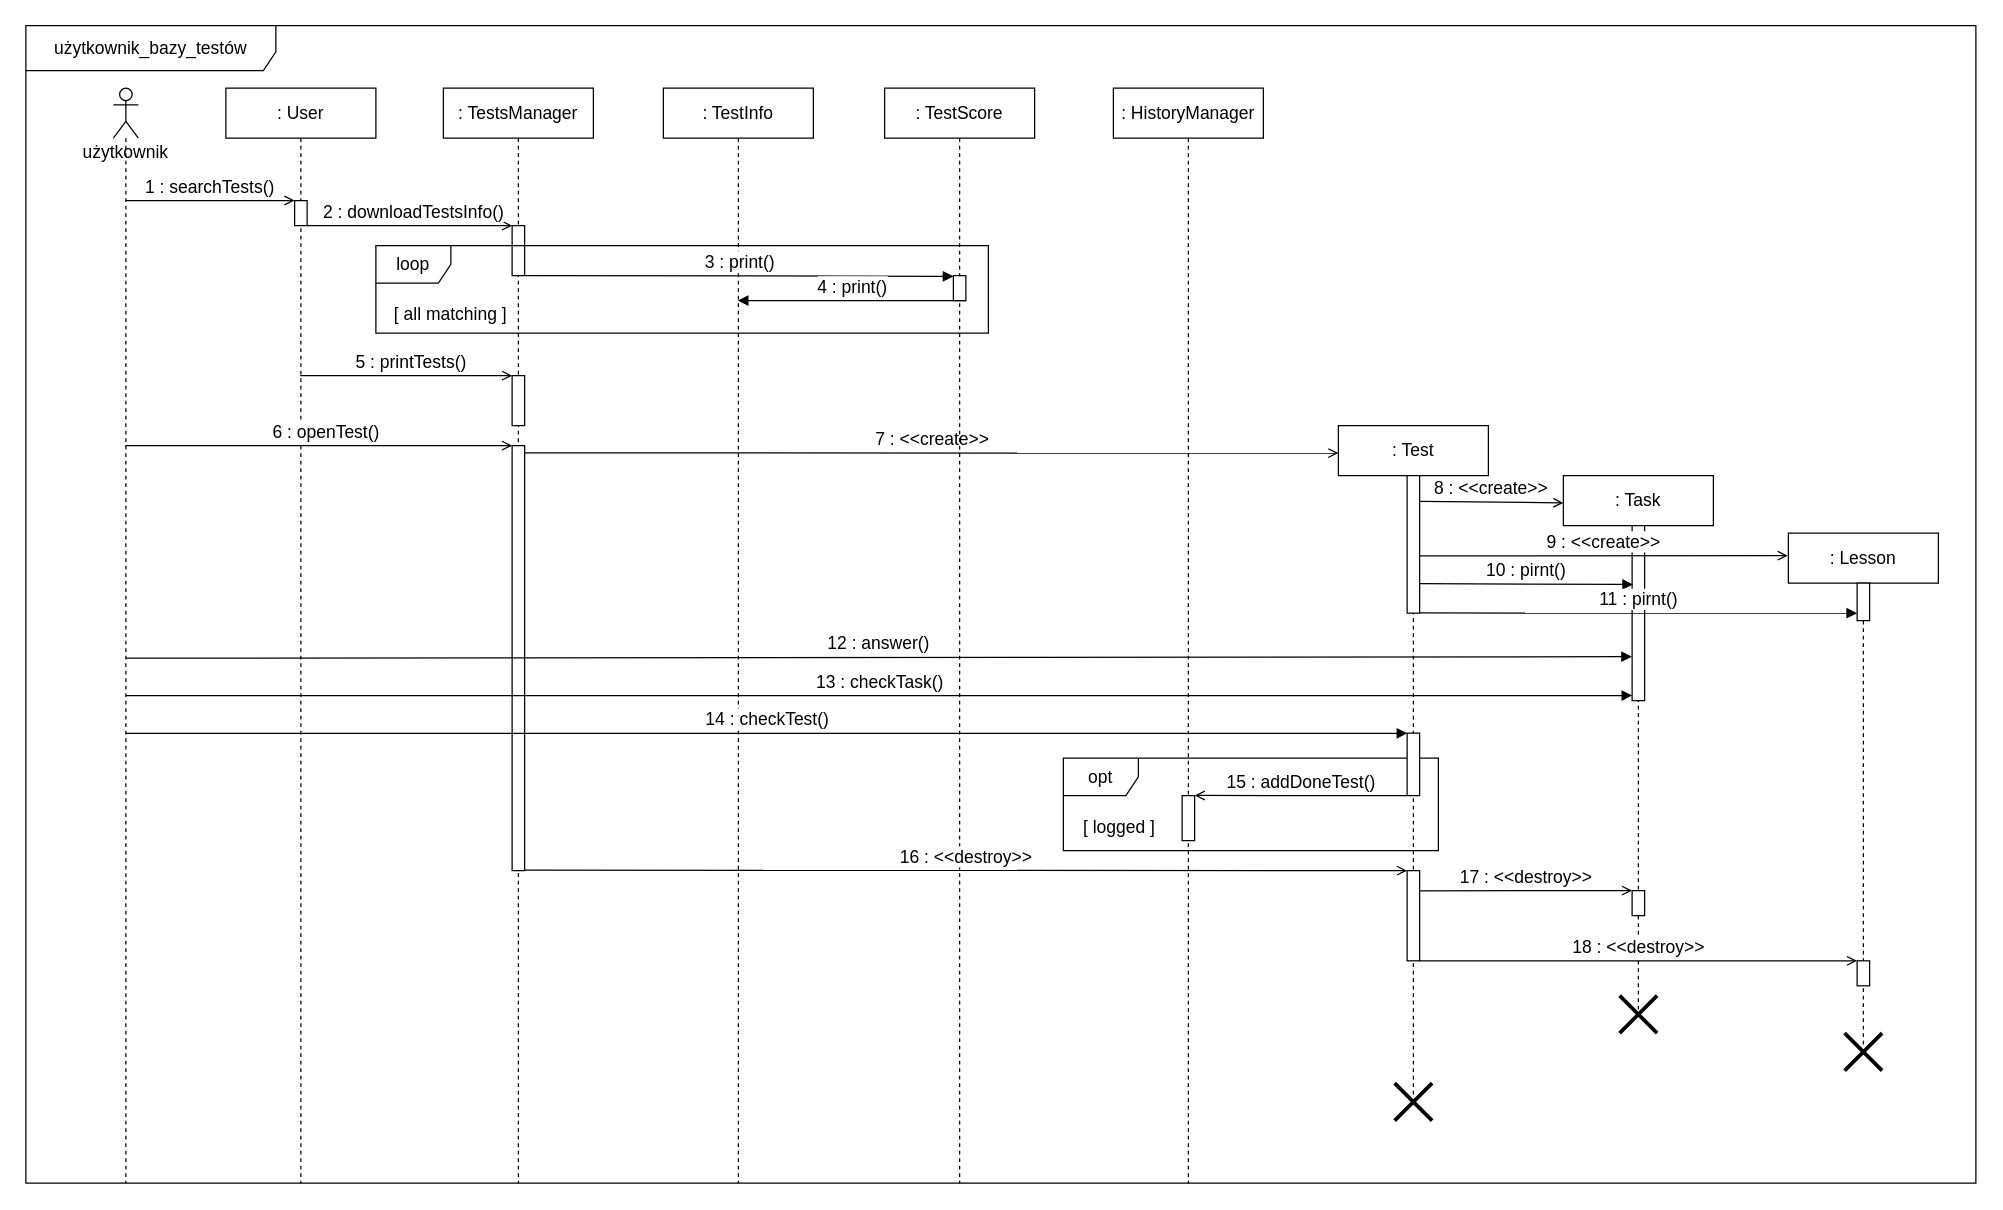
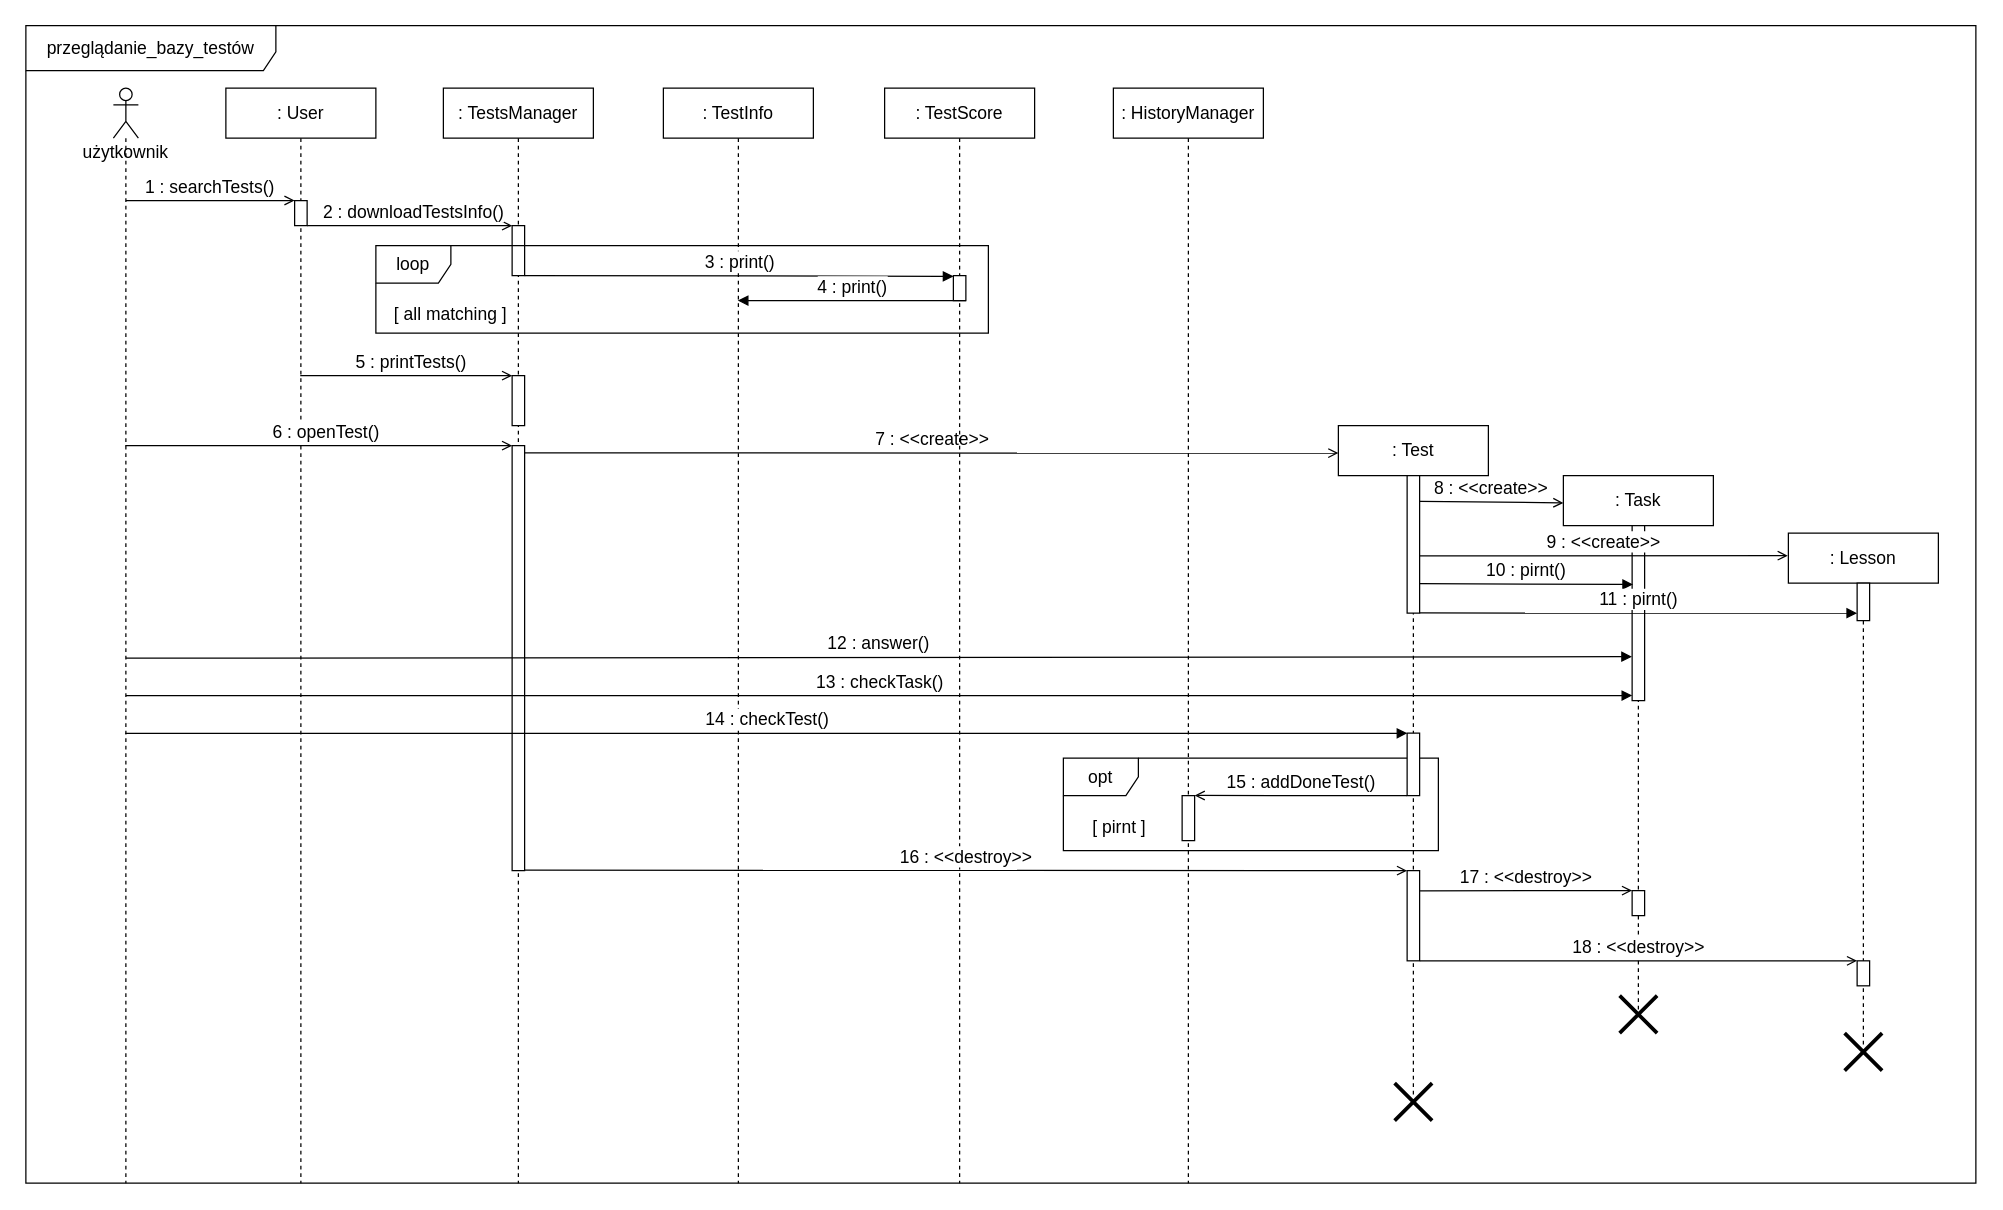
node "użytkownik_bazy_testów": label "użytkownik_bazy_testów" -> "przeglądanie_bazy_testów"
node "[ logged ]": label "[ logged ]" -> "[ pirnt ]"
